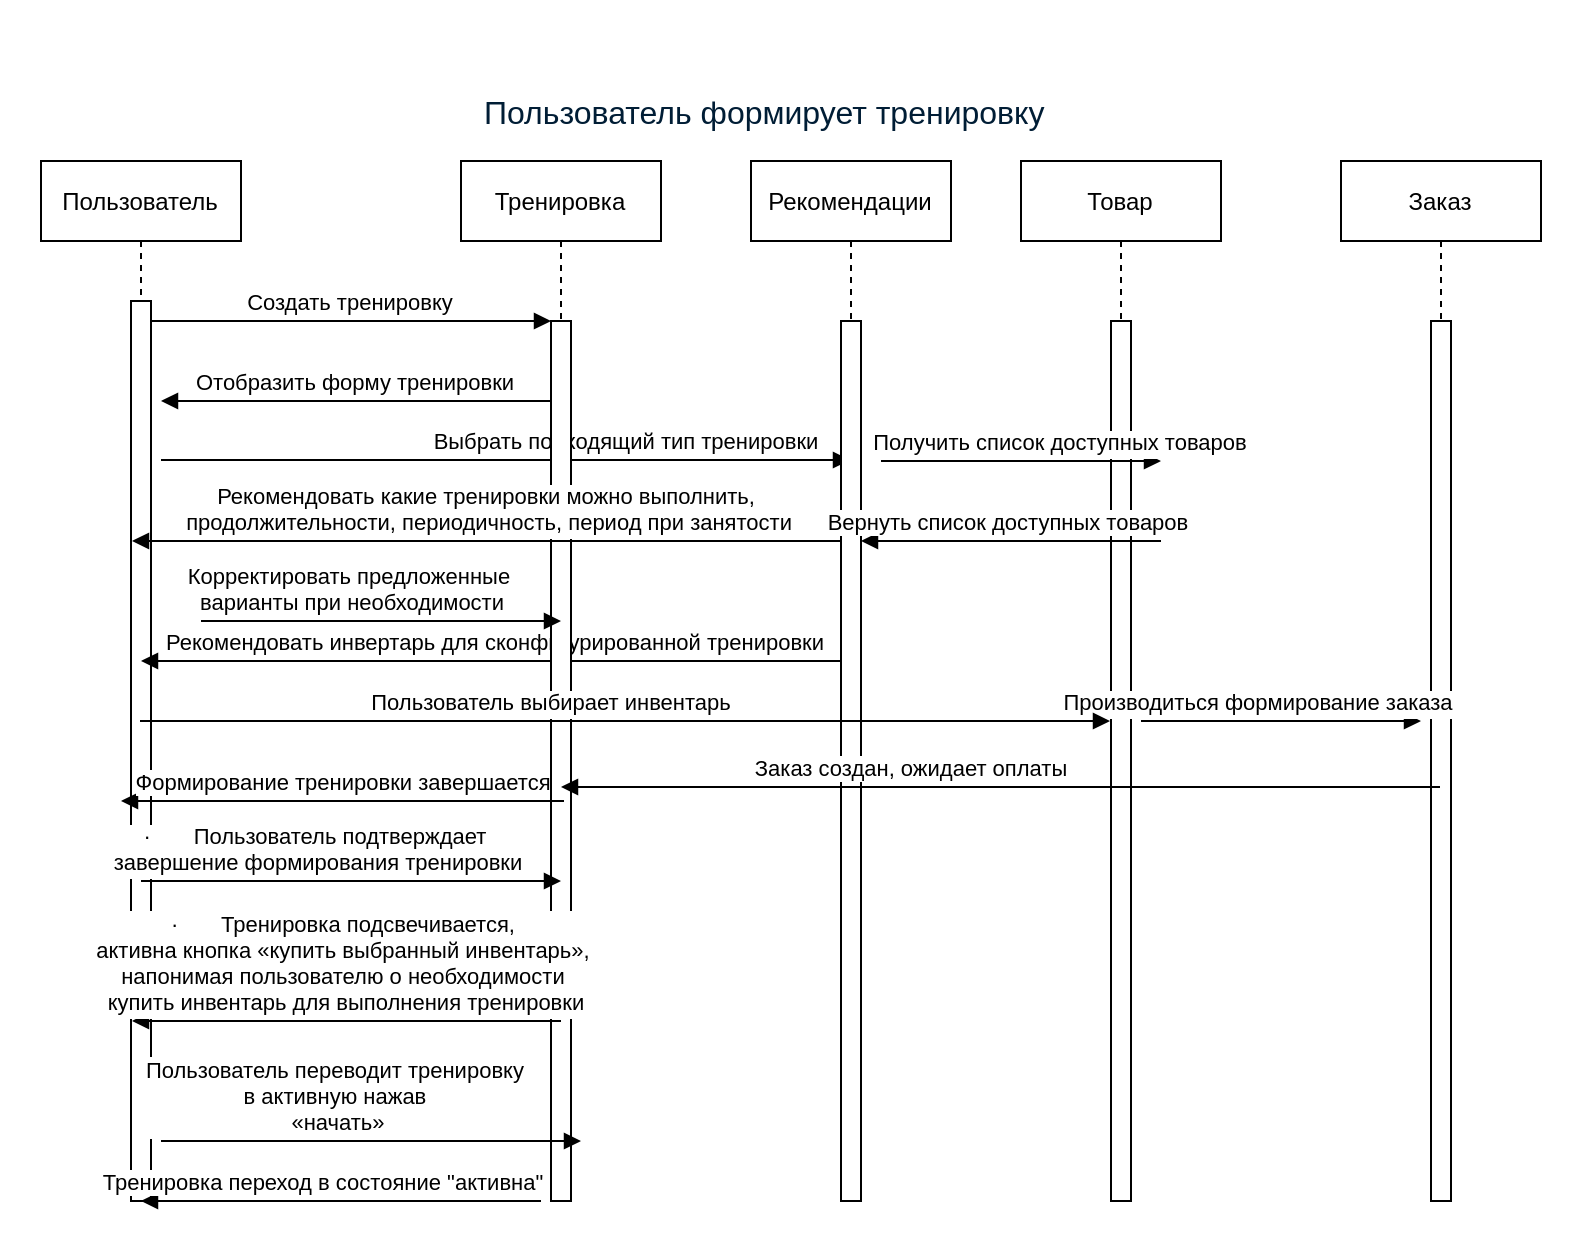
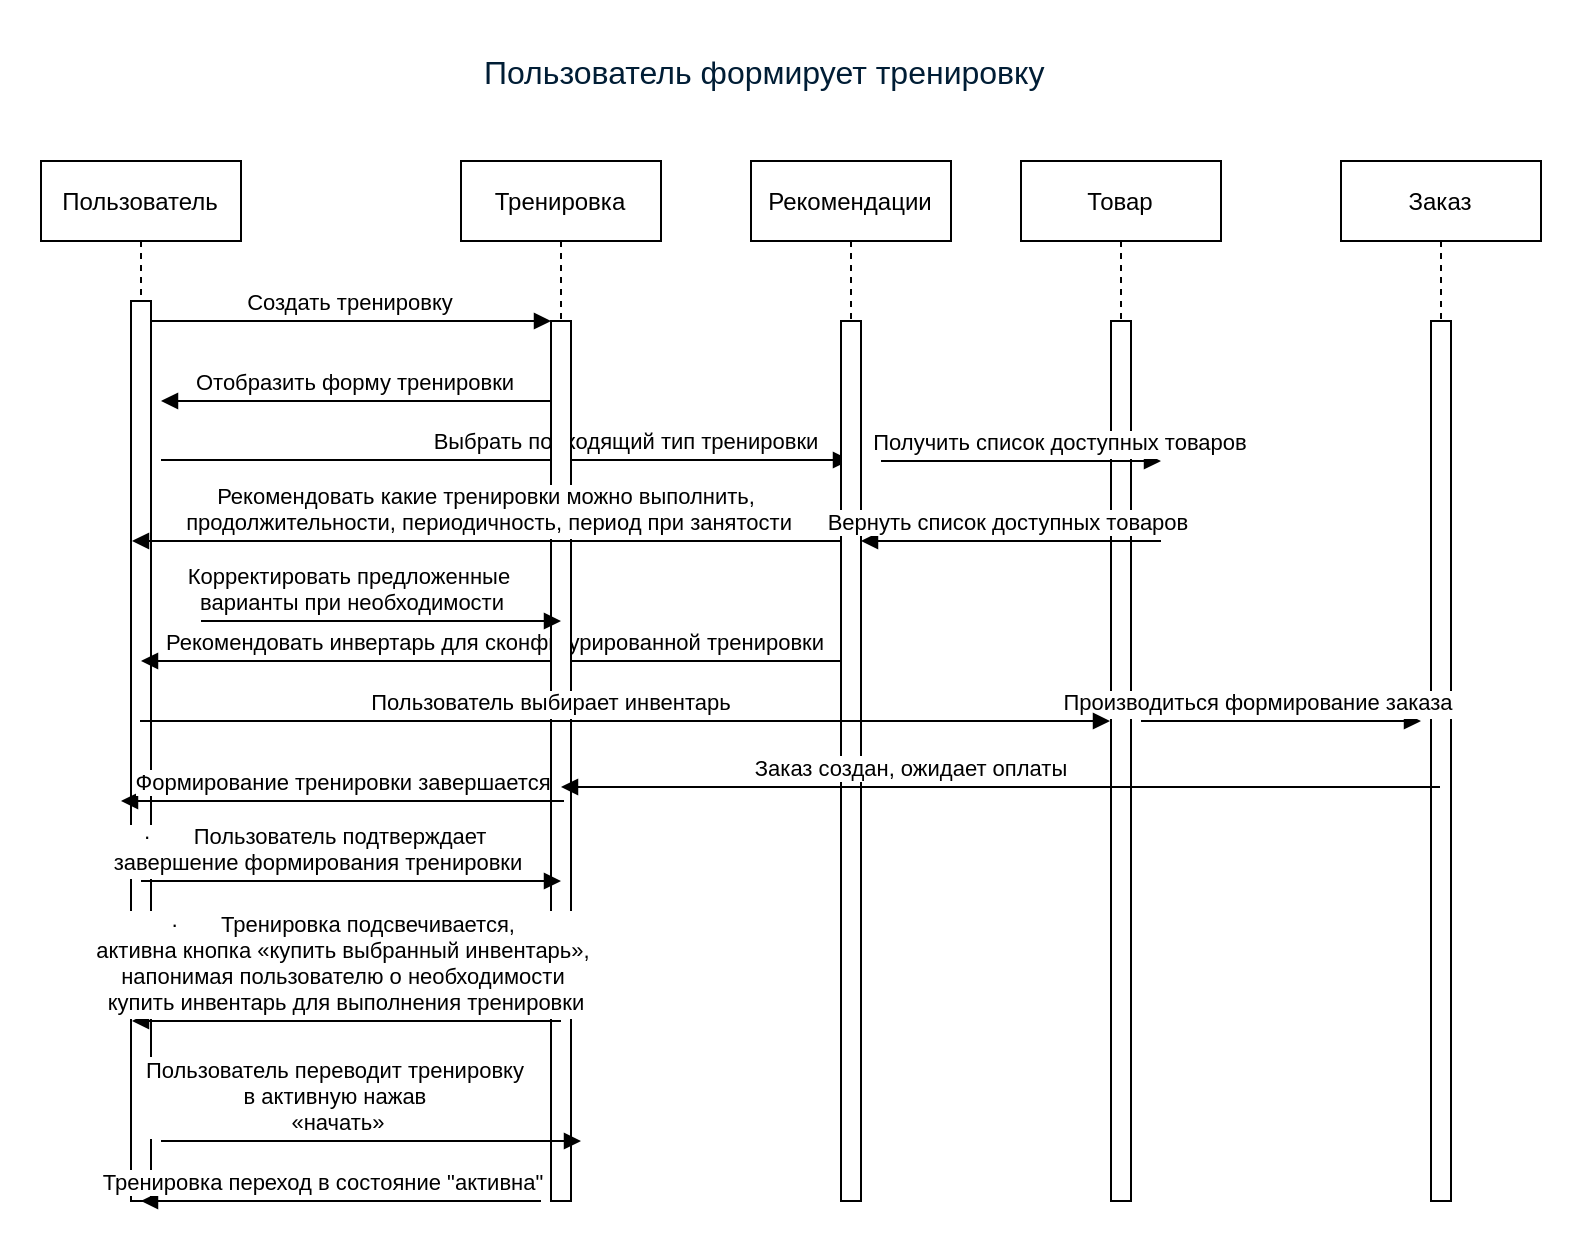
node "Пользователь формирует тренировку": moved (851, 111) -> (851, 71)
